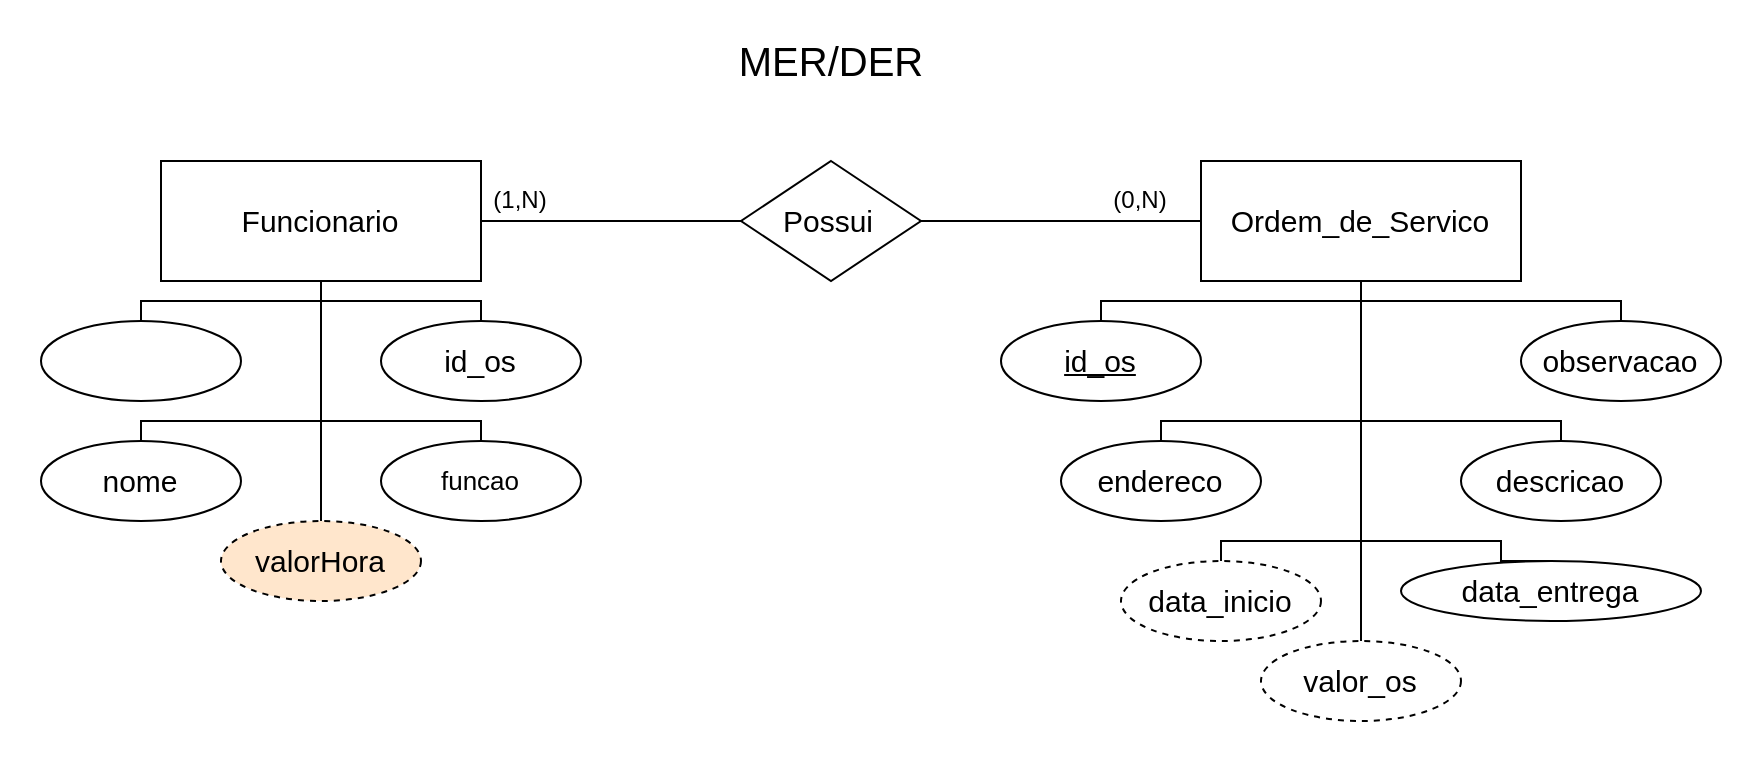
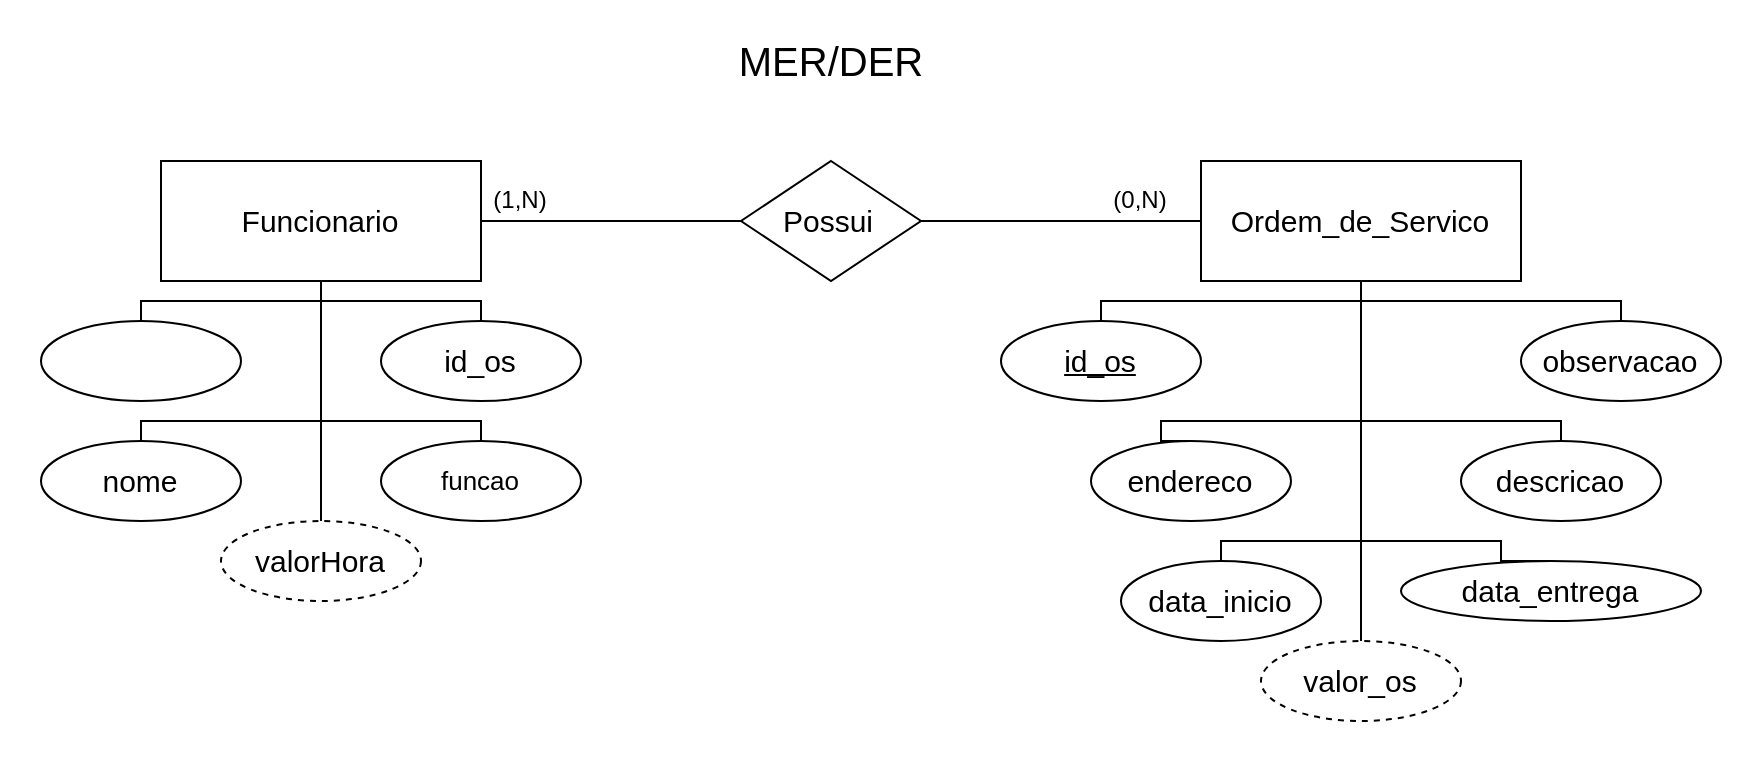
node "endereco": moved (1161, 481) -> (1191, 481)
node "valorHora": fillcolor #ffe6cc -> #ffffff
node "data_inicio": style dashed -> solid
